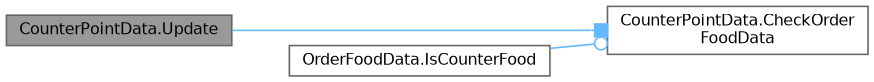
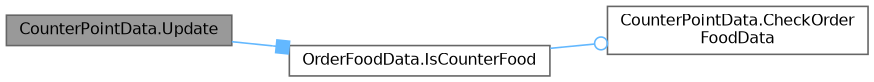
edge "CounterPointData.Update" -> "CounterPointData.CheckOrder FoodData": now "CounterPointData.Update" -> "OrderFoodData.IsCounterFood"
